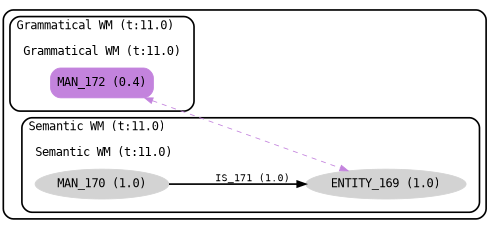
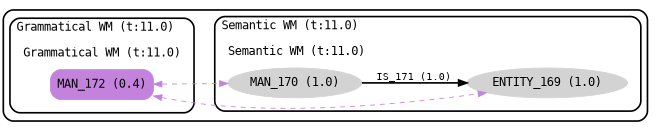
edge "MAN_170 (1.0)" -- "MAN_172 (0.4)": added
